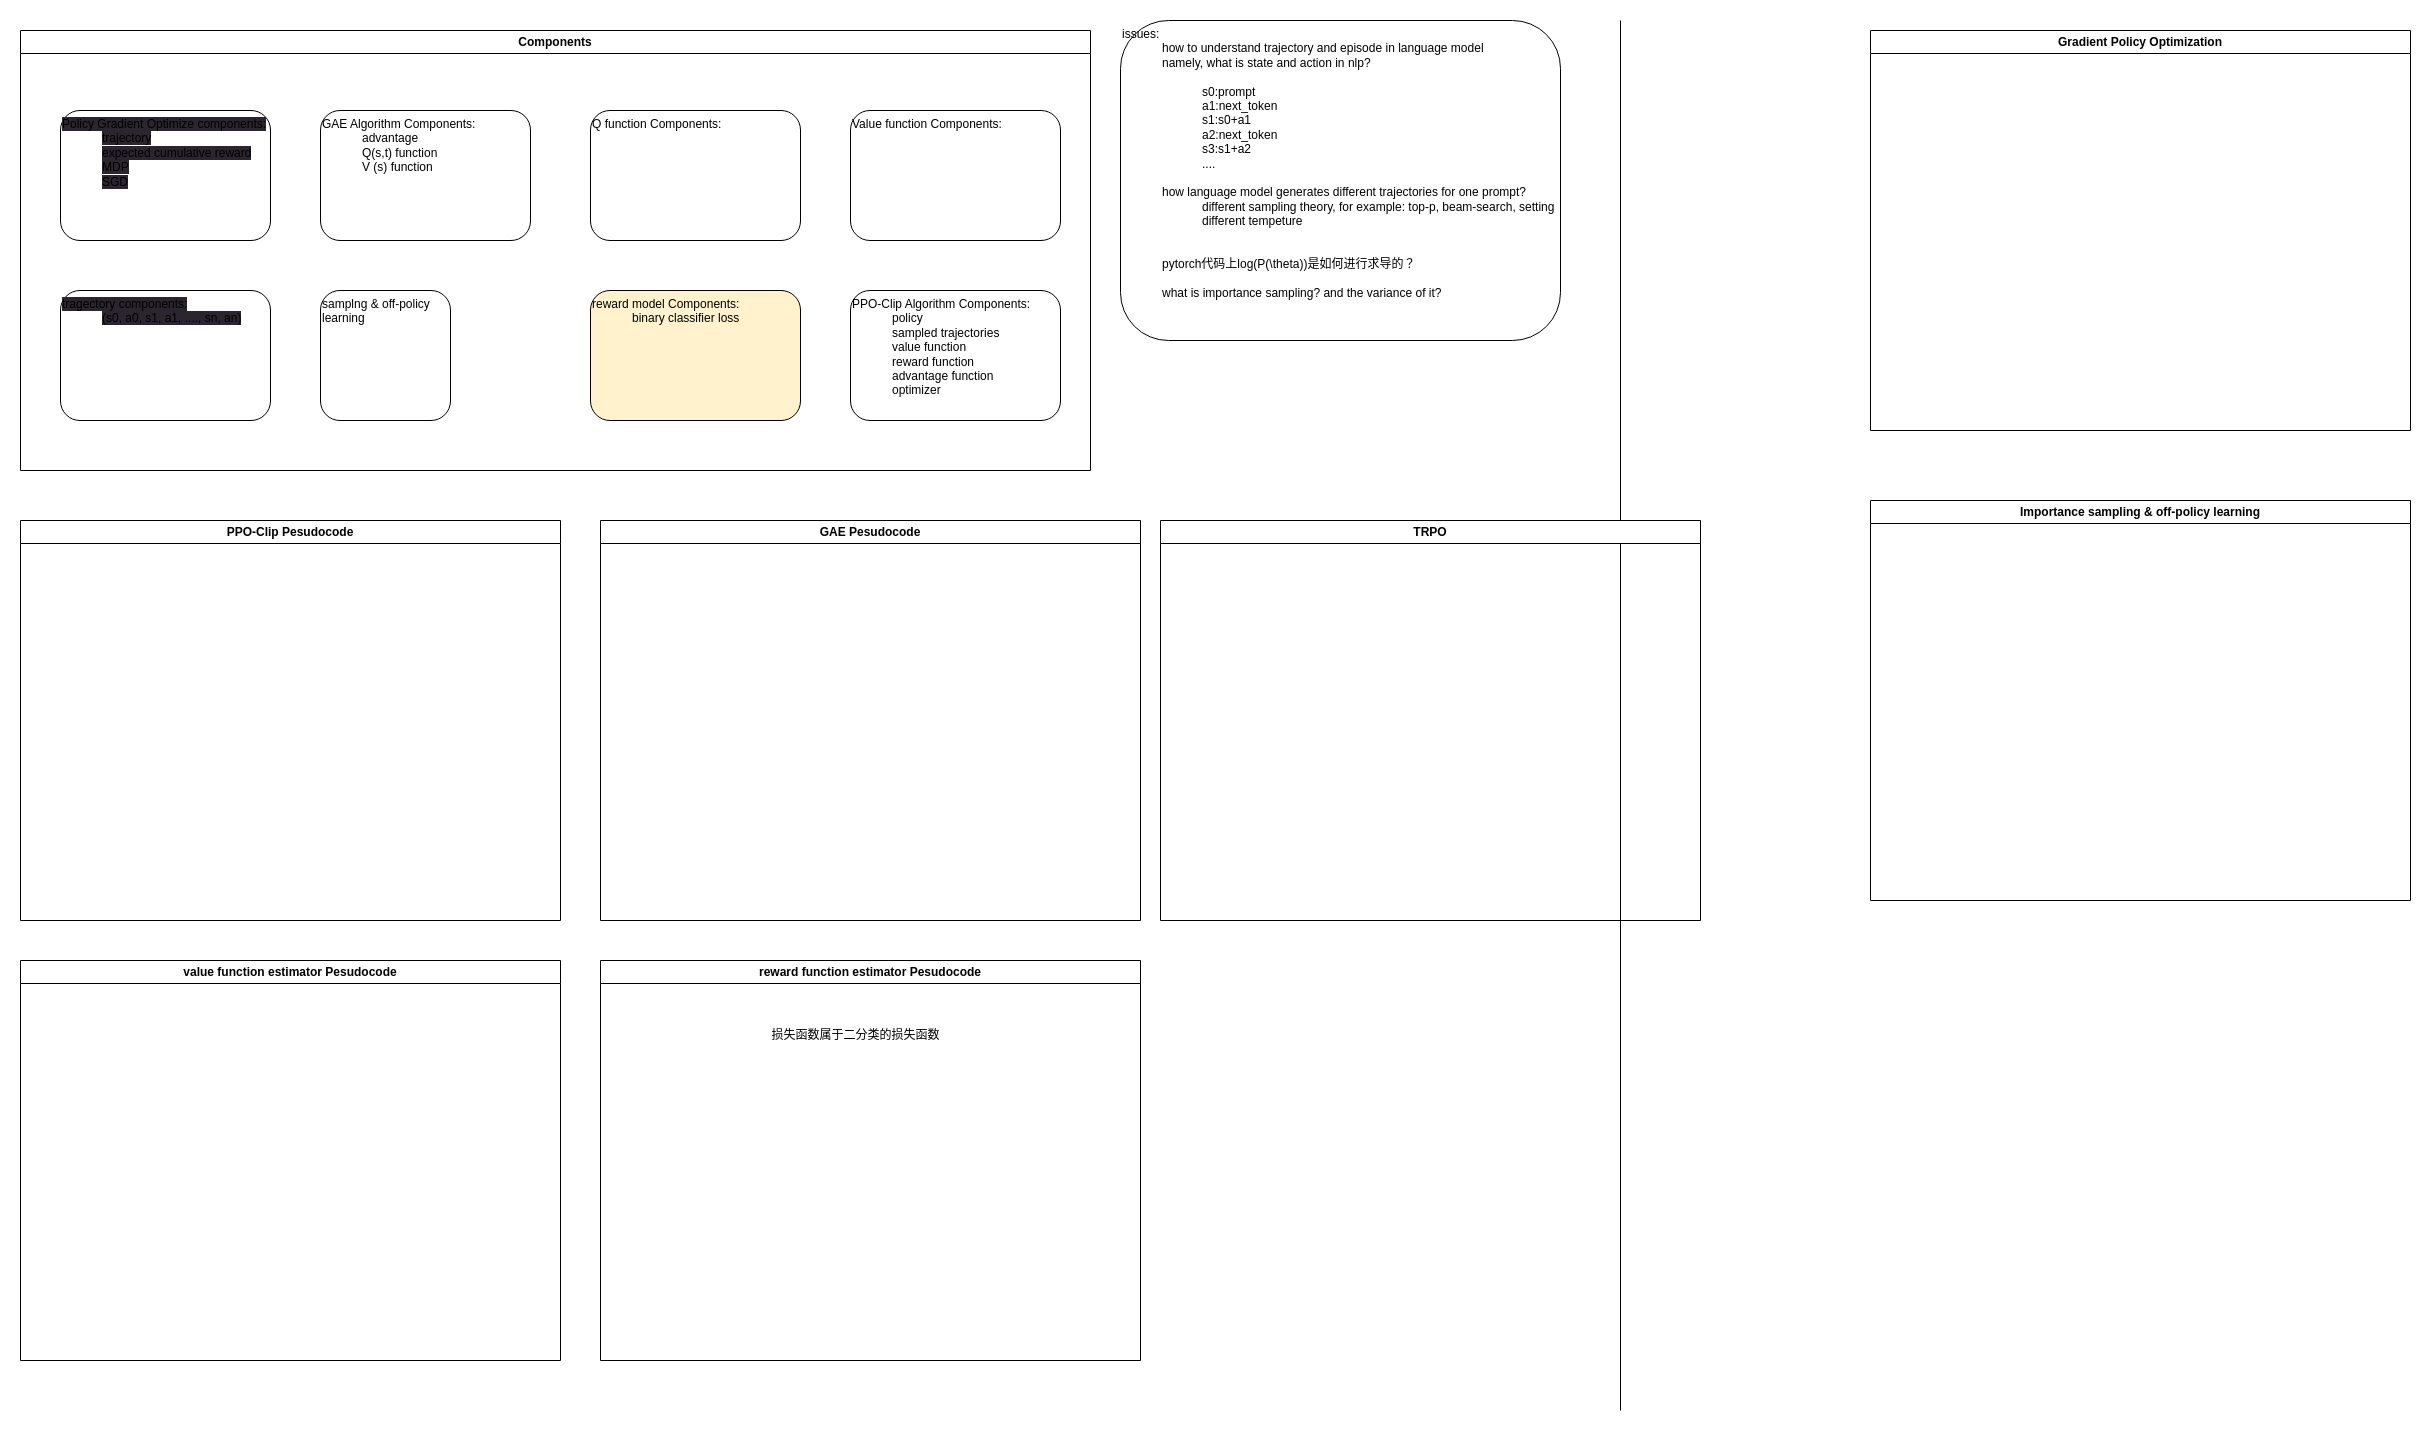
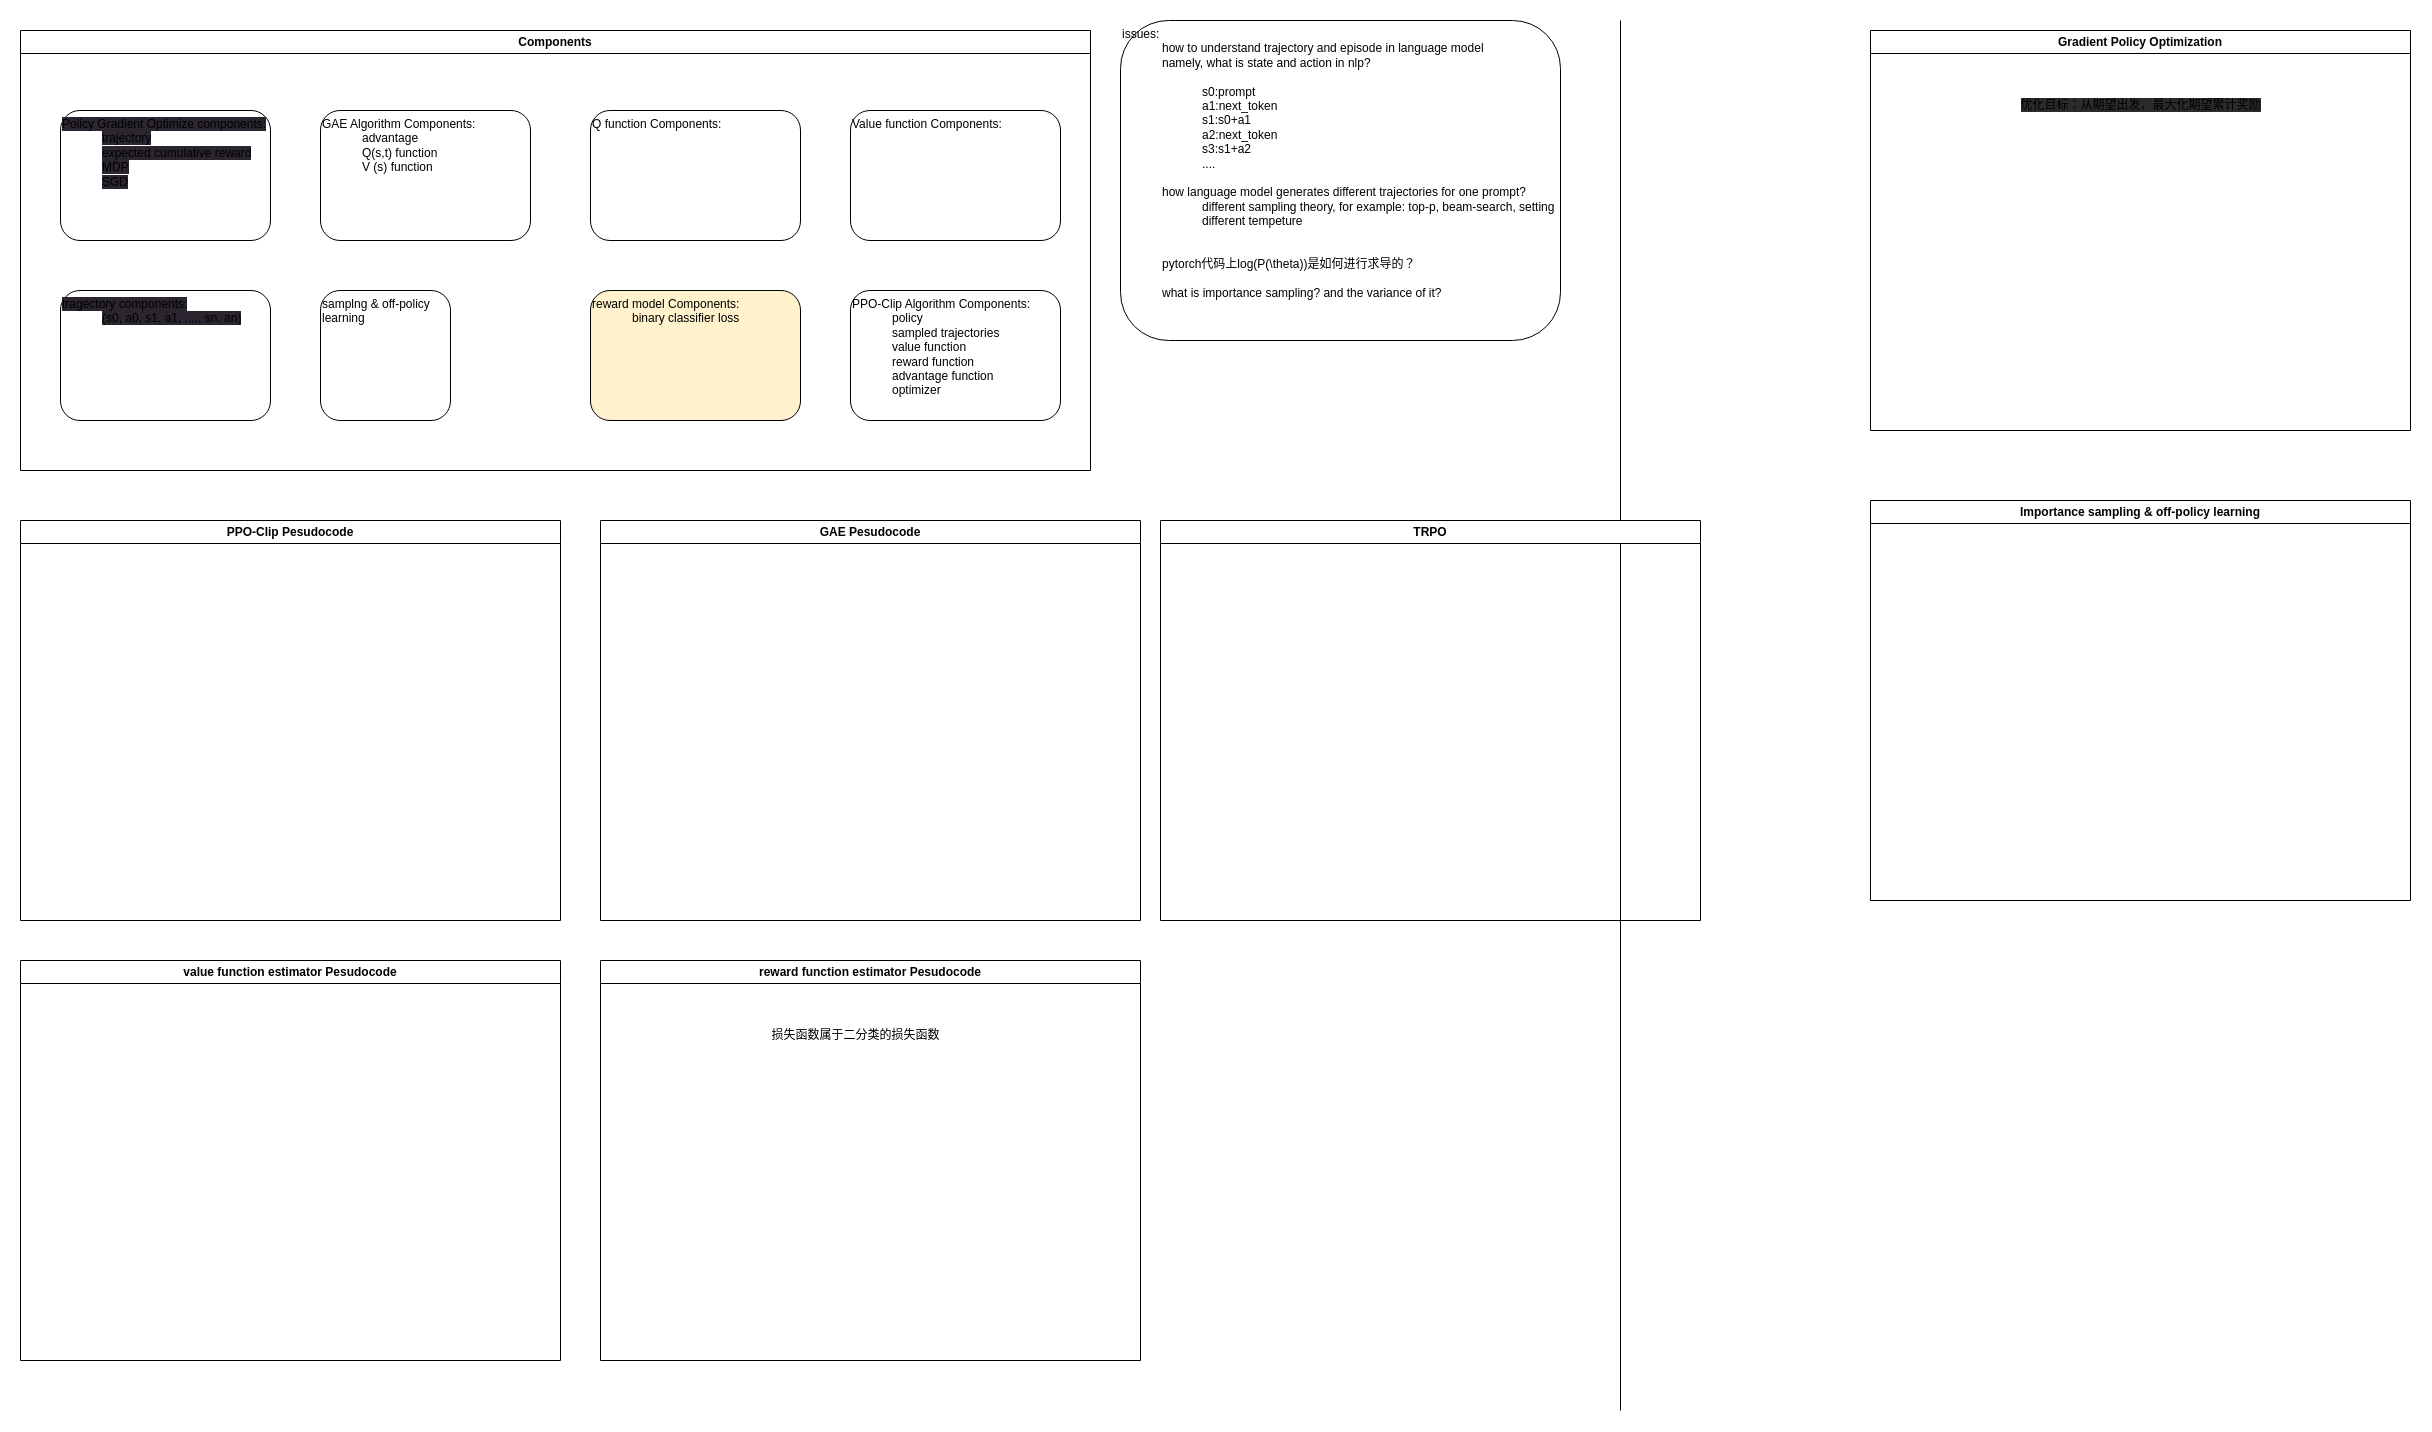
node "优化目标：从期望出发，最大化期望累计奖励": added
